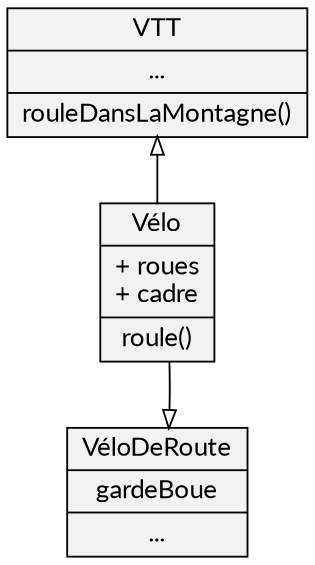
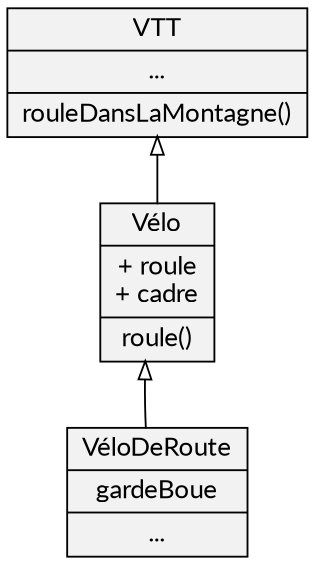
node "Vélo": text "+ roues" -> "+ roule"
edge "Vélo" -> "VéloDeRoute": reversed
